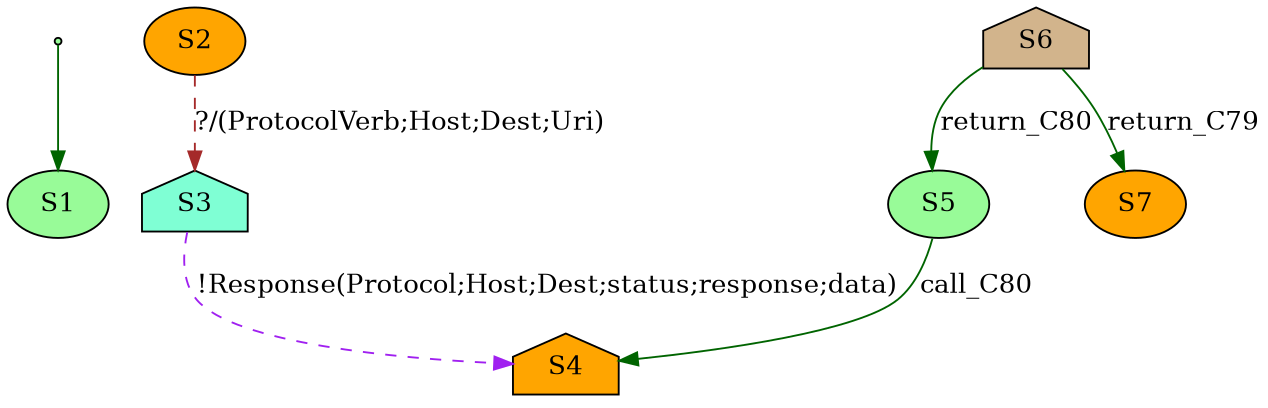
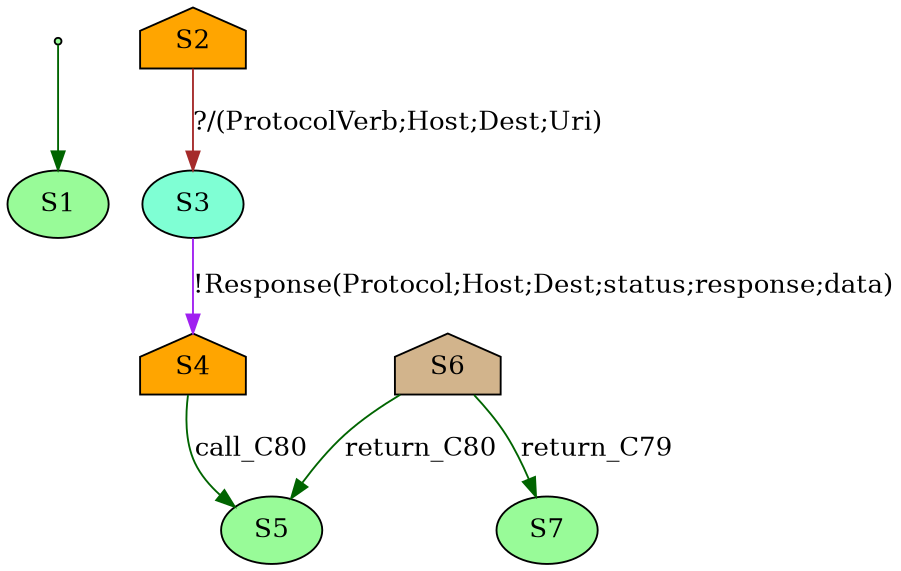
node "S2": shape ellipse -> house
edge "S2" -> "S3": style dashed -> solid
node "S3": shape house -> ellipse
node "S7": fillcolor orange -> palegreen
edge "S5" -> "S4": reversed
edge "S3" -> "S4": style dashed -> solid
